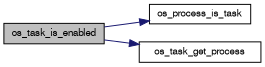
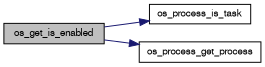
node "os_task_is_enabled": label "os_task_is_enabled" -> "os_get_is_enabled"
node "os_task_get_process": label "os_task_get_process" -> "os_process_get_process"
